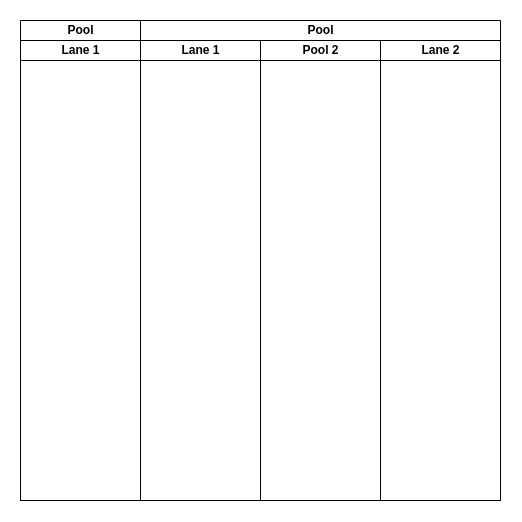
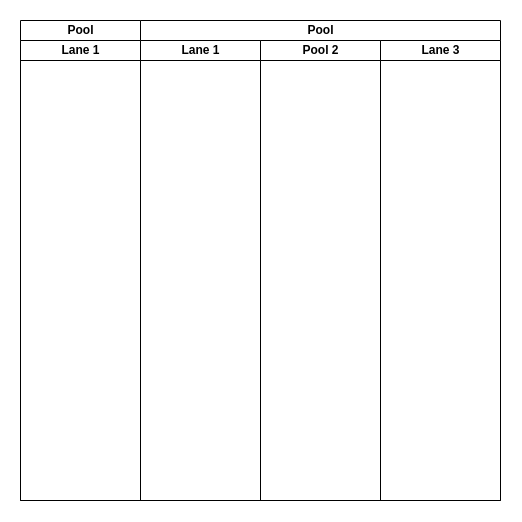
node "Lane 2": label "Lane 2" -> "Lane 3"
